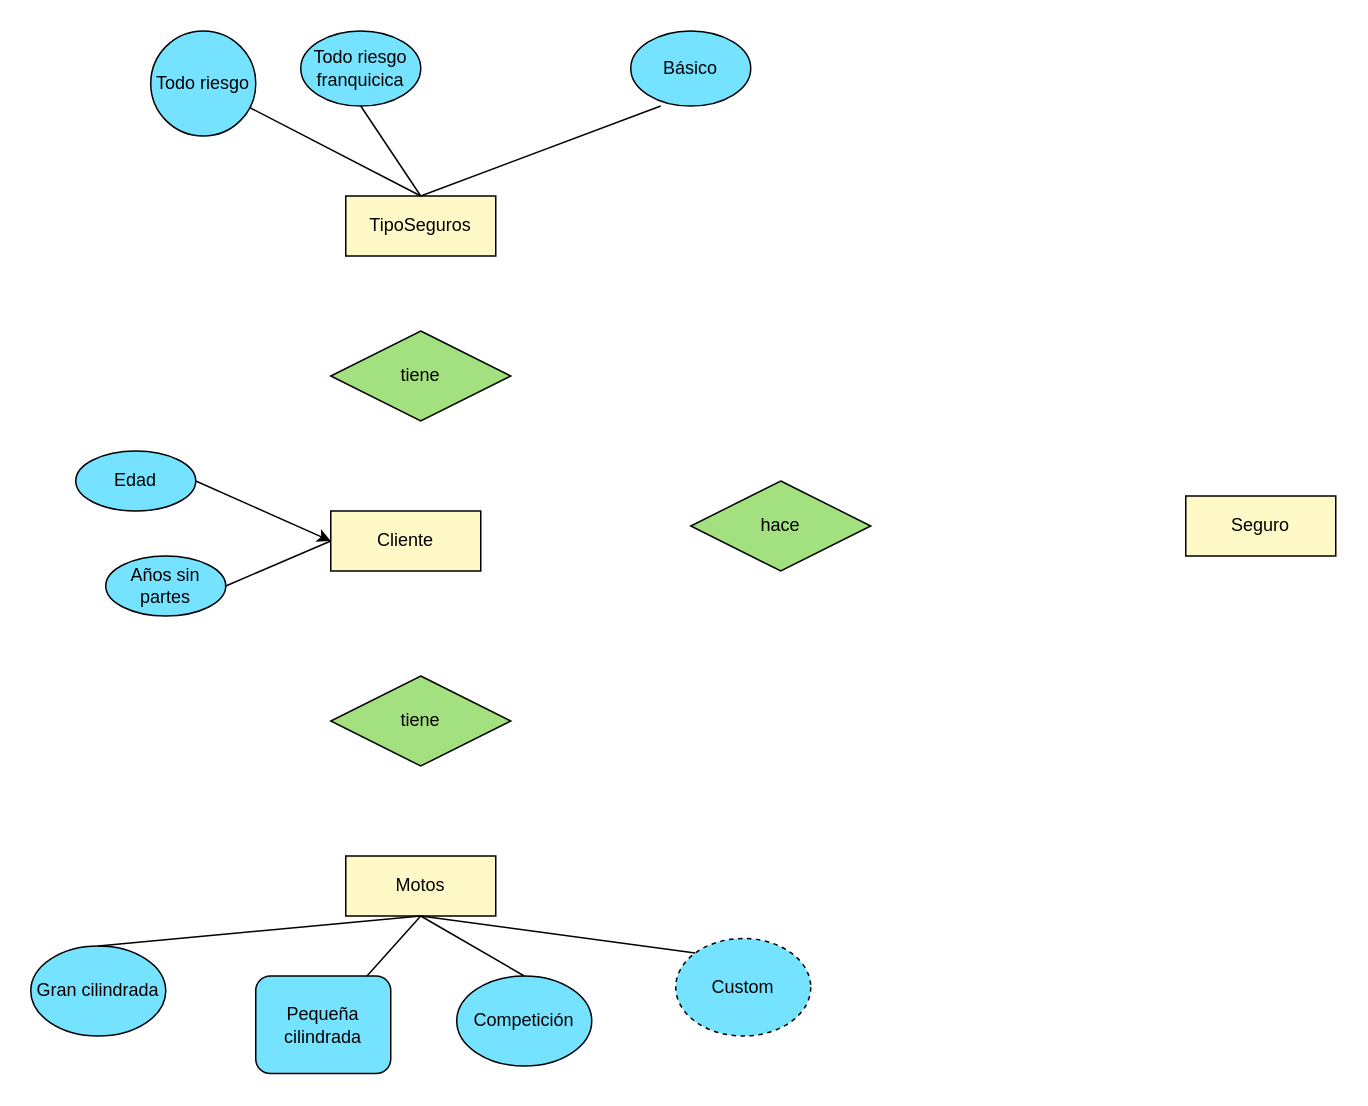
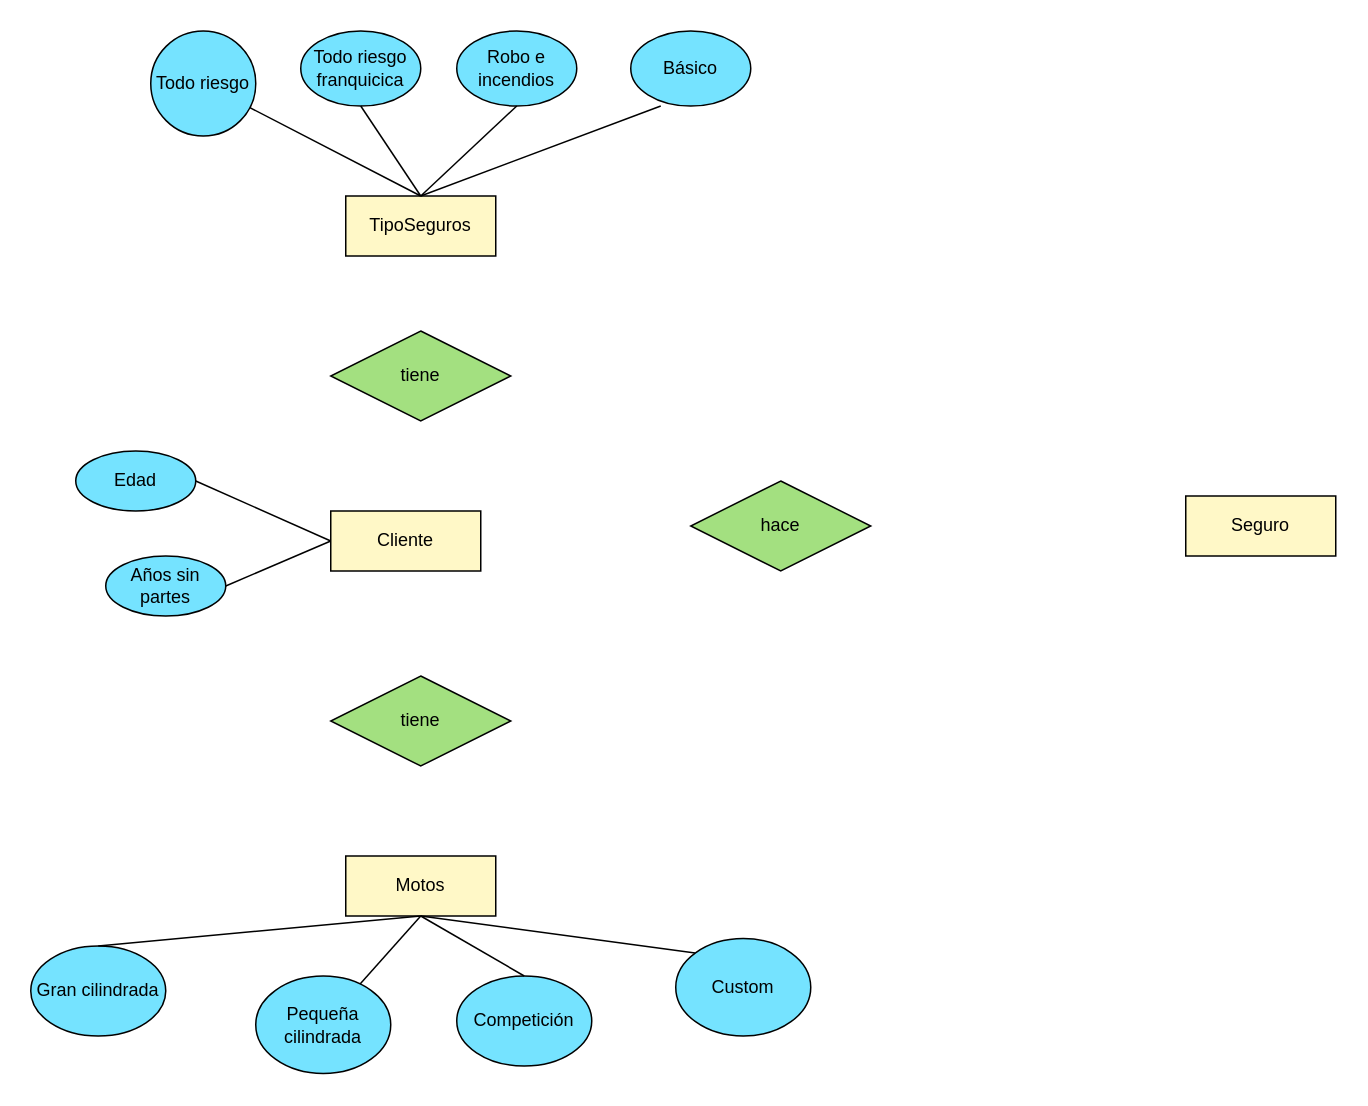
node "Robo e incendios": added
edge "Robo e incendios" -- "TipoSeguros": added
edge "Edad" -> "Cliente": arrowhead classic -> none
node "Custom": style dashed -> solid
node "Pequeña cilindrada": shape rounded rectangle -> ellipse
